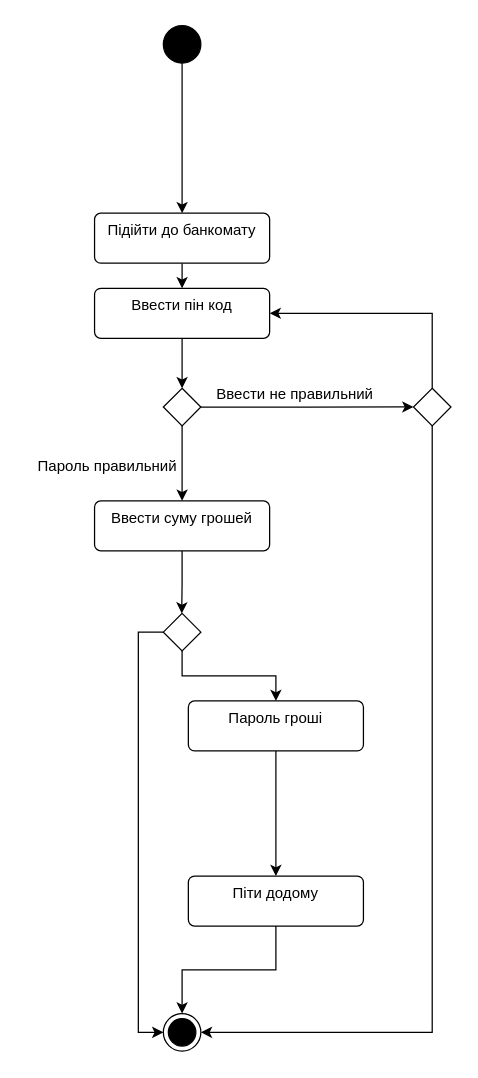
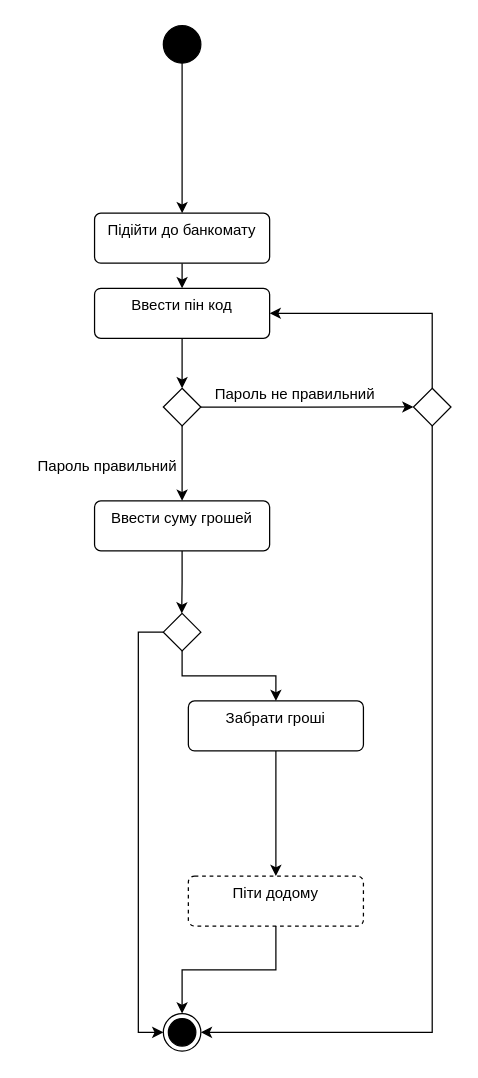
node "Ввести не правильний": label "Ввести не правильний" -> "Пароль не правильний"
node "Пароль гроші": label "Пароль гроші" -> "Забрати гроші"
node "Піти додому": style solid -> dashed
